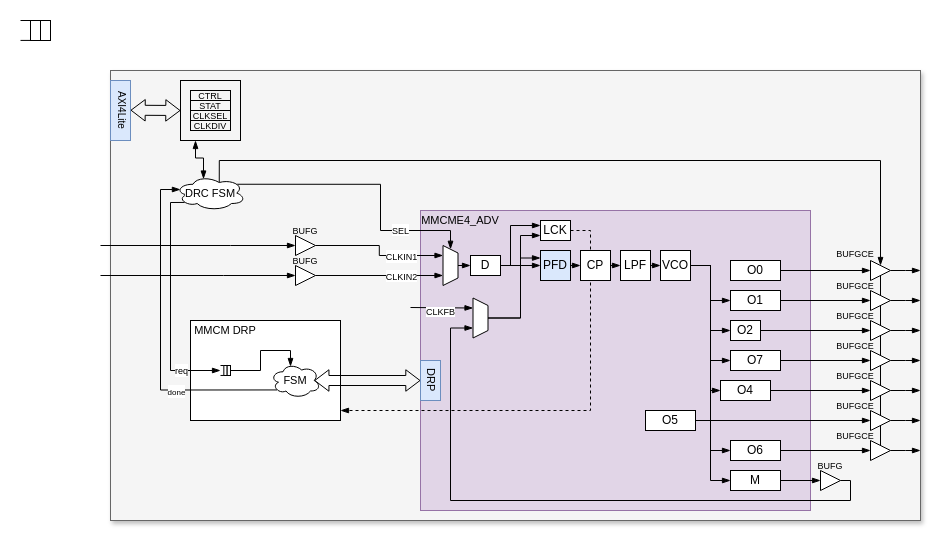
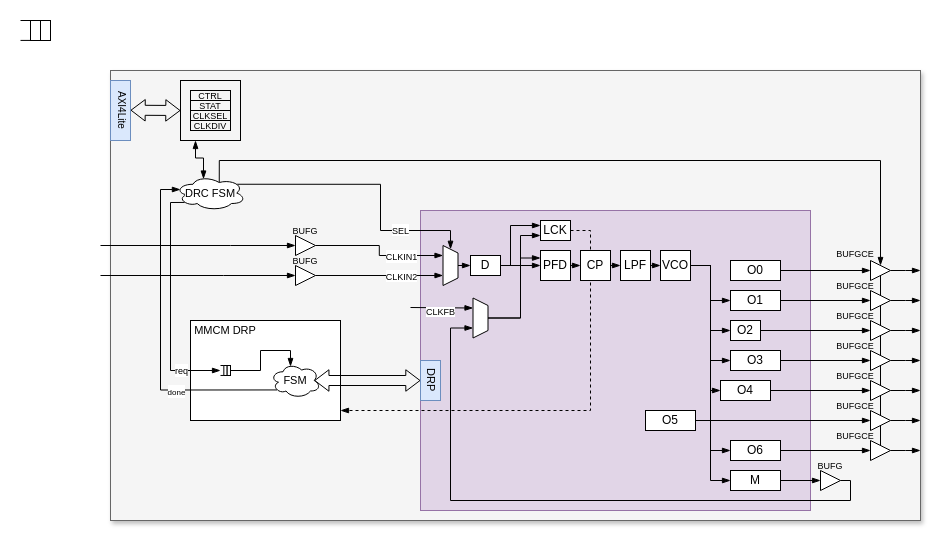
node "MMCME4_ADV": removed
node "PFD": fillcolor #dae8fc -> #ffffff
node "O7": label "O7" -> "O3"
